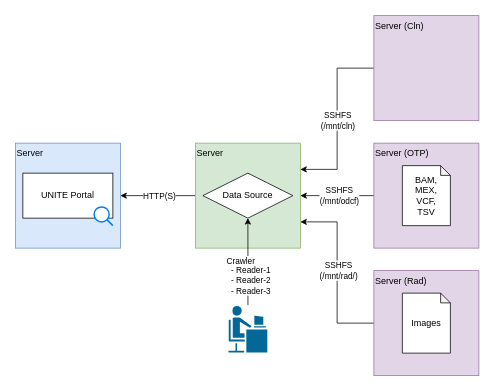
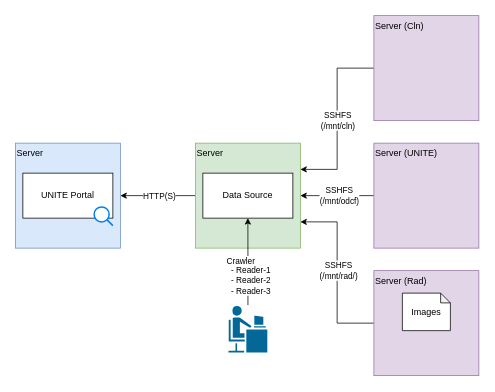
node "Server (OTP)": label "Server (OTP)" -> "Server (UNITE)"
node "Data Source": shape diamond -> rectangle
node "BAM, MEX, VCF, TSV": removed
node "Images": size 48x60 -> 48x38
